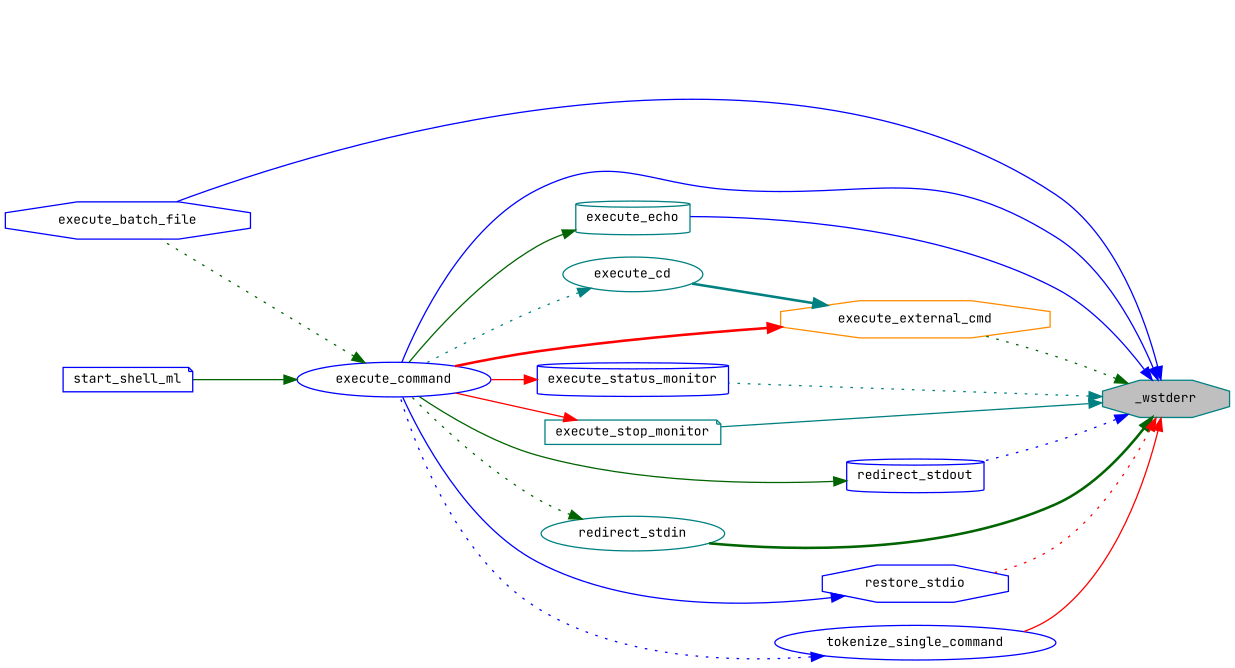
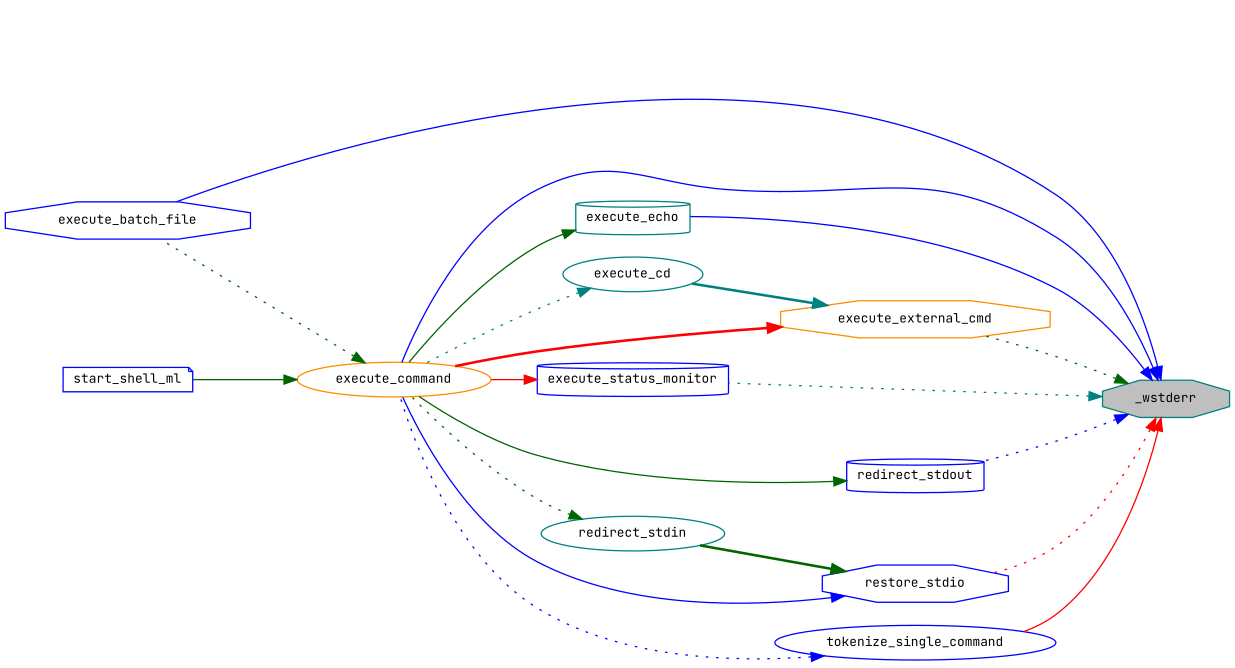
node "execute_command": color blue -> darkorange
node "execute_stop_monitor": removed
edge "redirect_stdin" -> "_wstderr": now "redirect_stdin" -> "restore_stdio"
